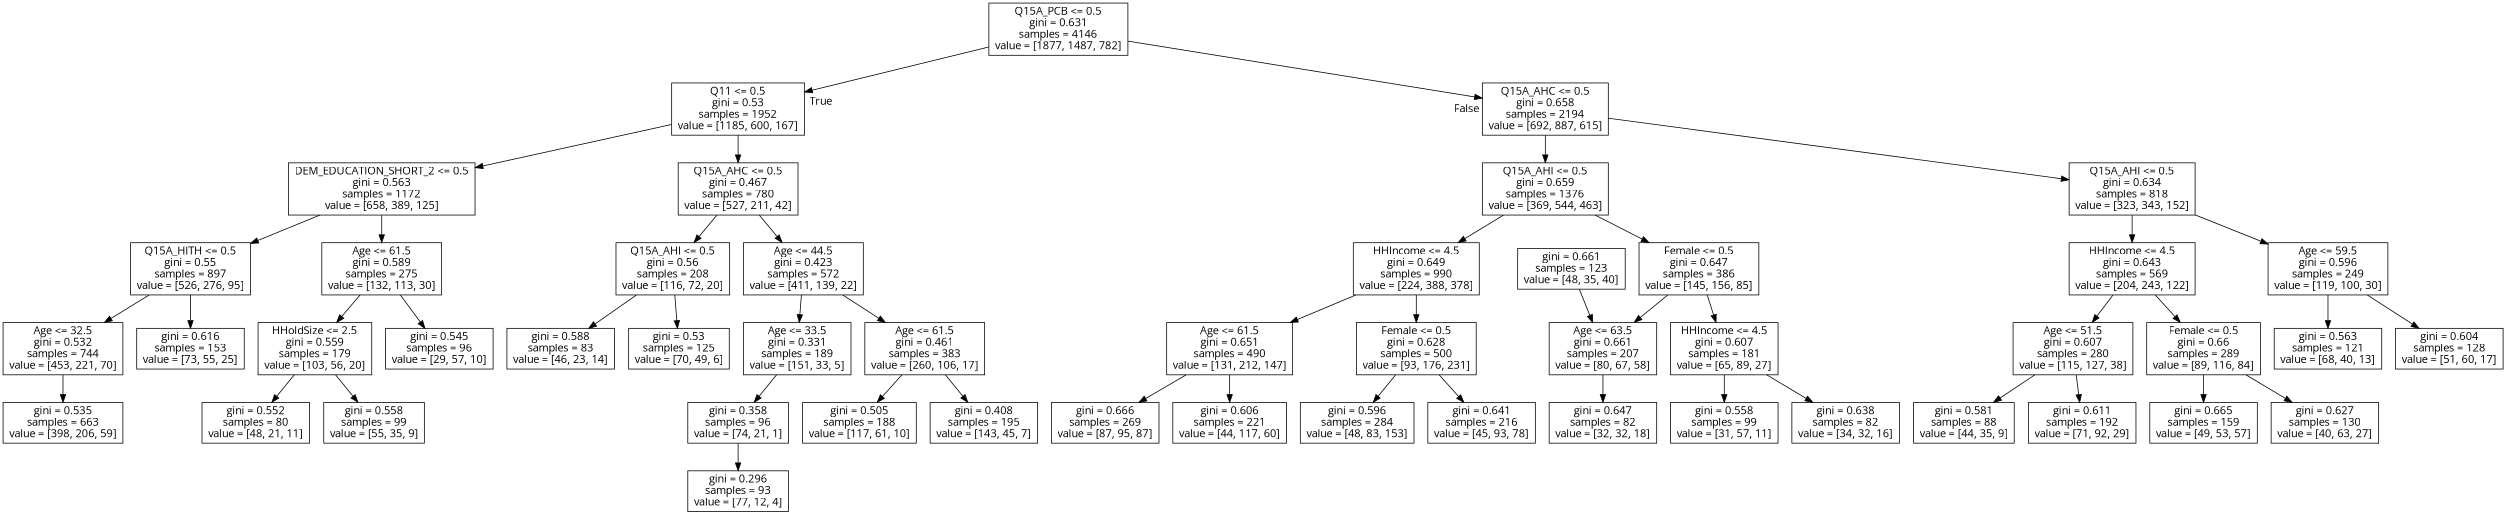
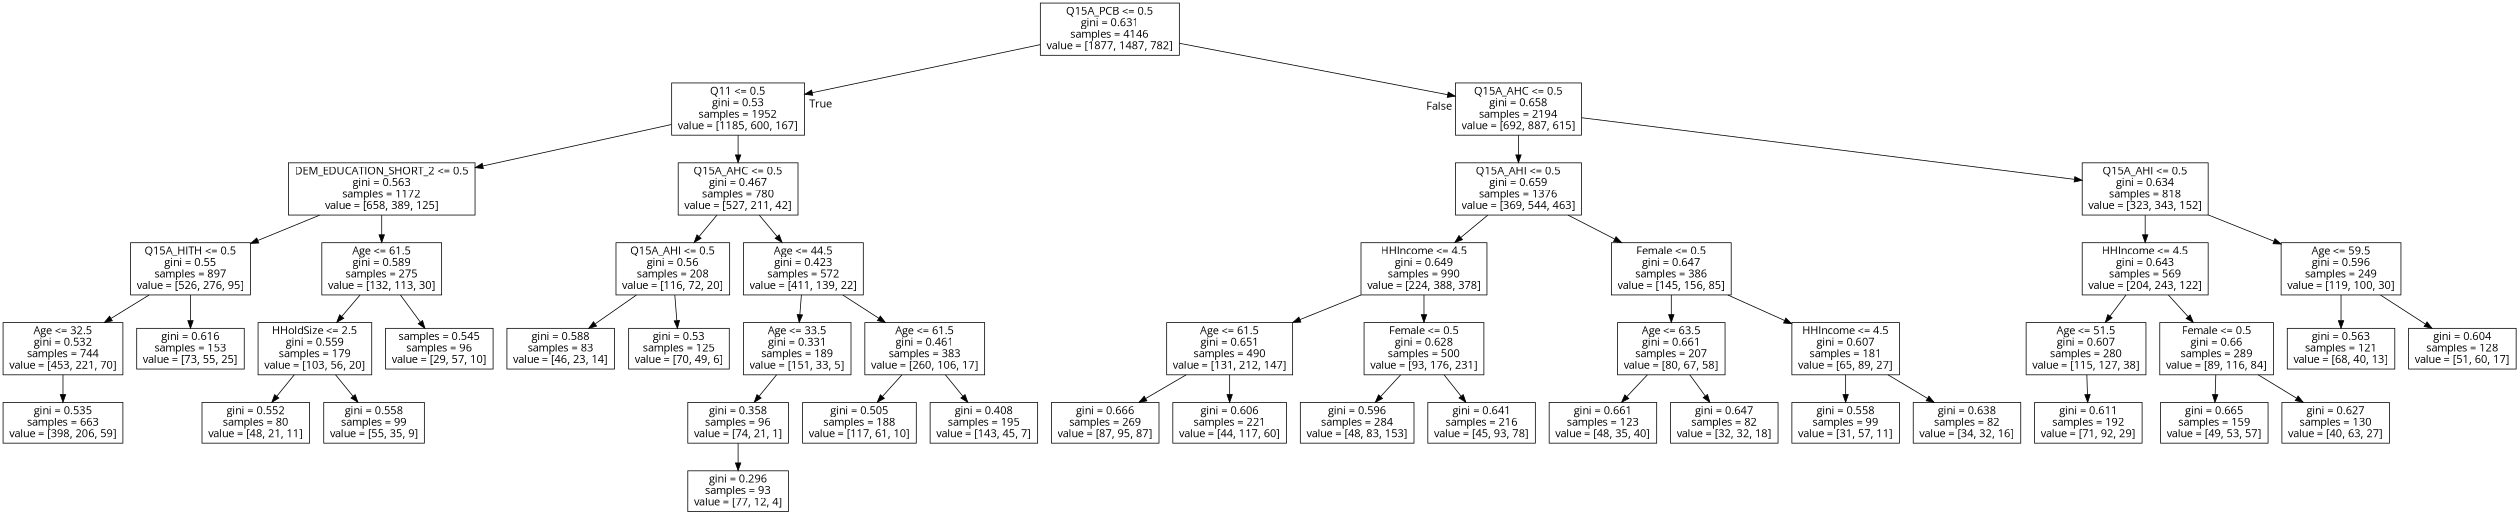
edge "gini = 0.661 samples = 123 value = [48, 35, 40]" -> "Age <= 63.5 gini = 0.661 samples = 207 value = [80, 67, 58]": reversed
node "gini = 0.545 samples = 96 value = [29, 57, 10]": label "gini = 0.545 samples = 96 value = [29, 57, 10]" -> "samples = 0.545 samples = 96 value = [29, 57, 10]"
node "gini = 0.581 samples = 88 value = [44, 35, 9]": removed
